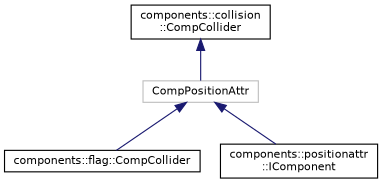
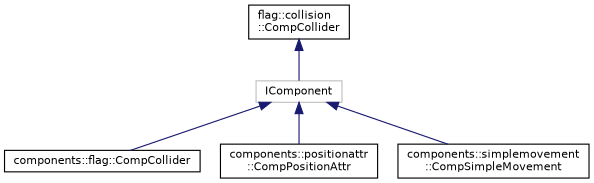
node "components::collision ::CompCollider": label "components::collision ::CompCollider" -> "flag::collision ::CompCollider"
node "CompPositionAttr": label "CompPositionAttr" -> "IComponent"
node "components::positionattr ::IComponent": label "components::positionattr ::IComponent" -> "components::positionattr ::CompPositionAttr"
node "components::simplemovement ::CompSimpleMovement": added
